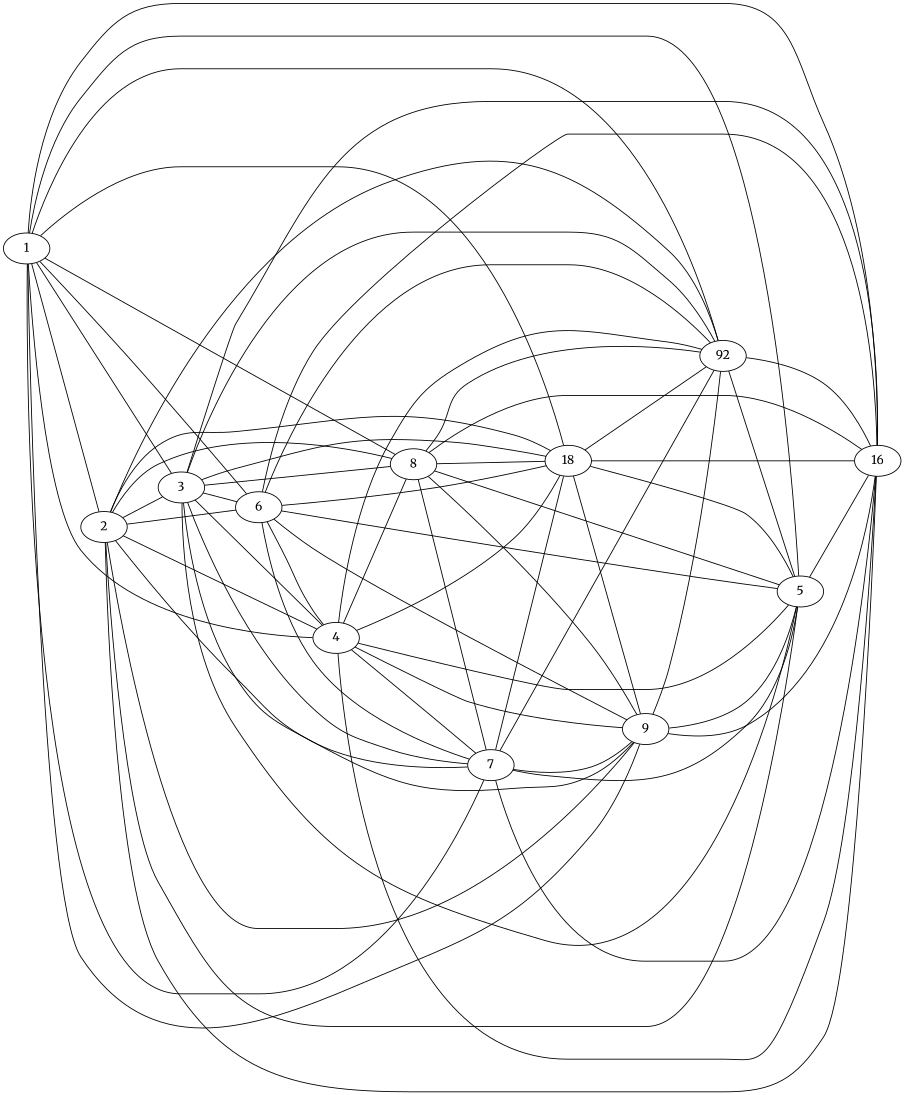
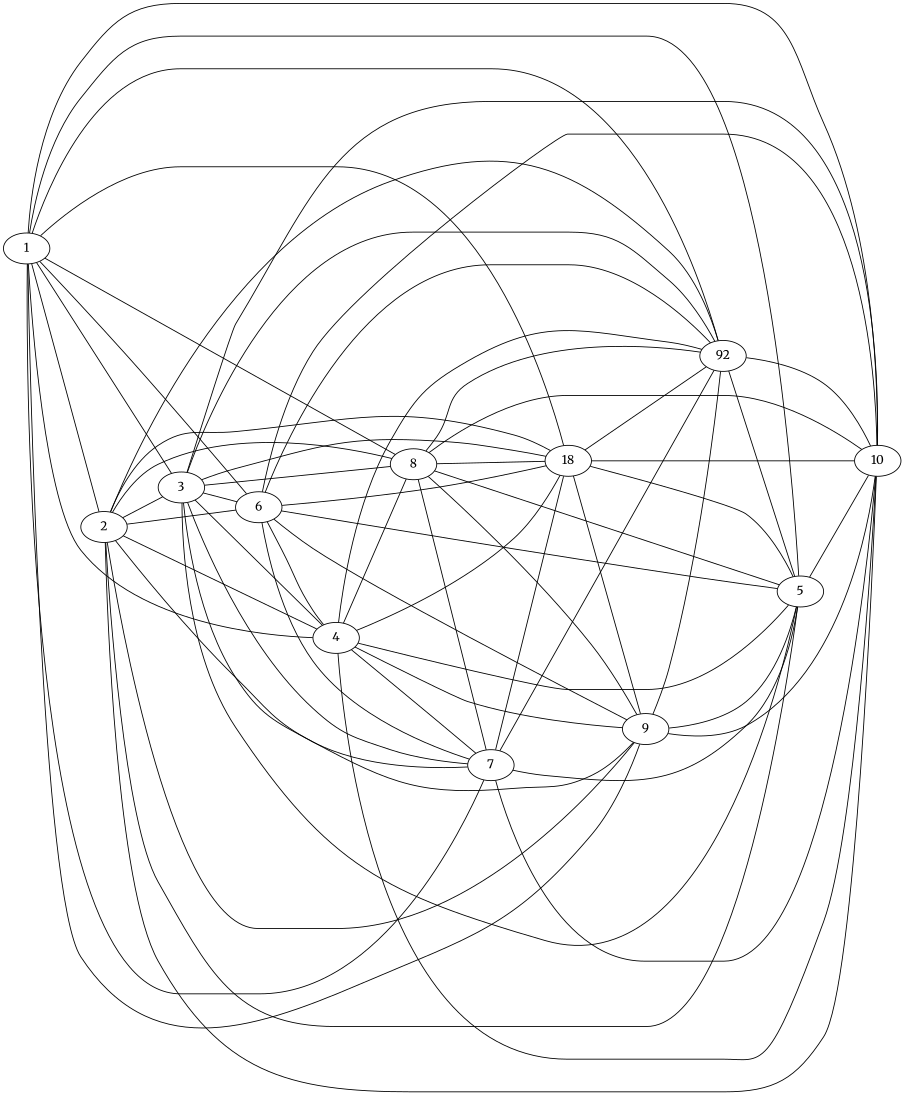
node "16": label "16" -> "10"
edge "9" -- "7": removed
